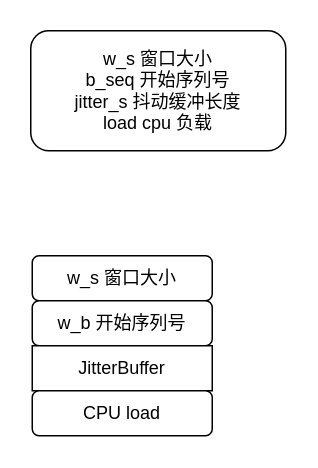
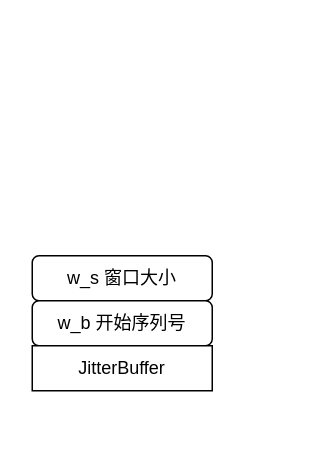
node "w_s 窗口大小 b_seq 开始序列号 jitter_s 抖动缓冲长度 load cpu 负载": removed
node "CPU load": removed
